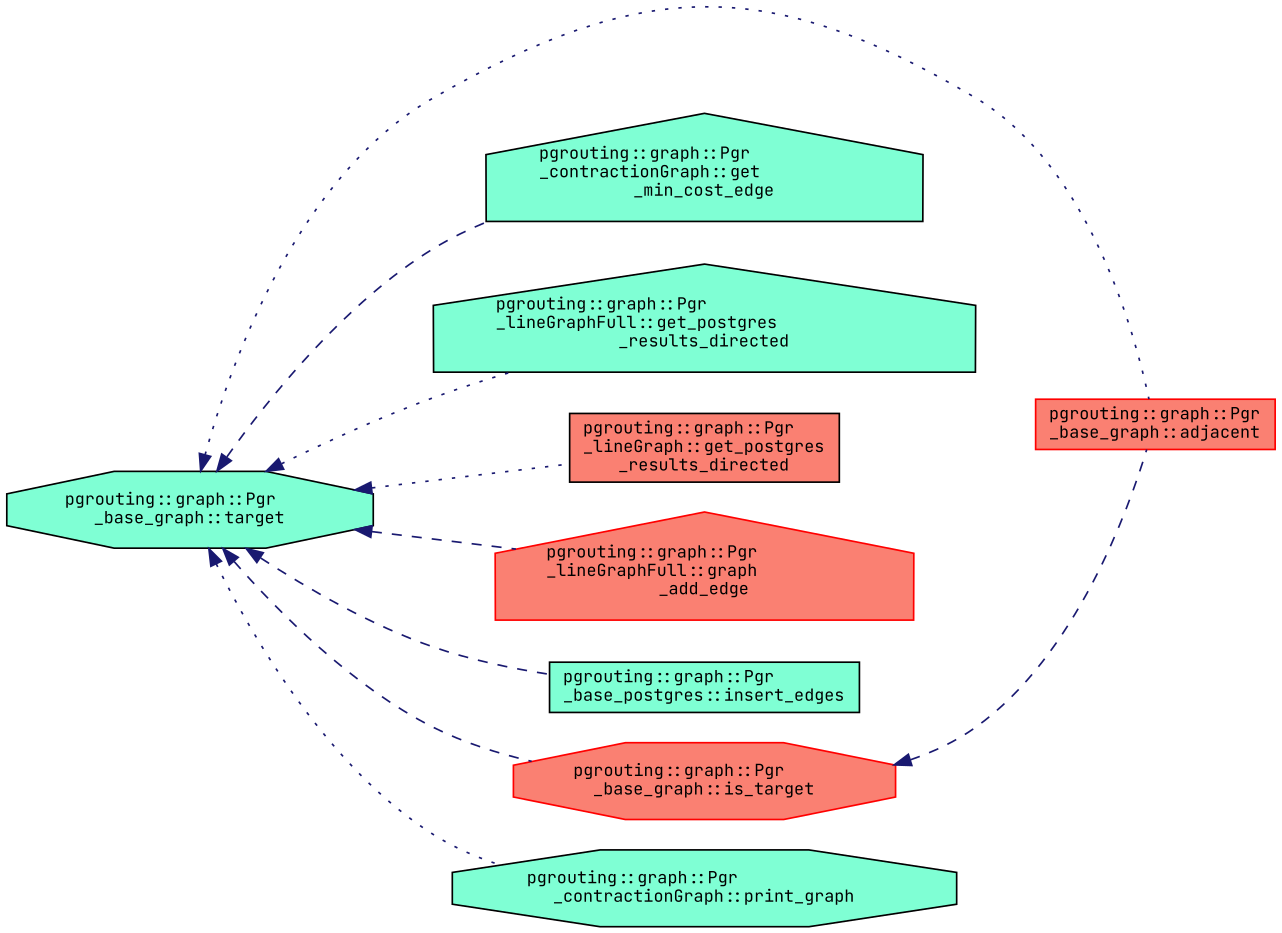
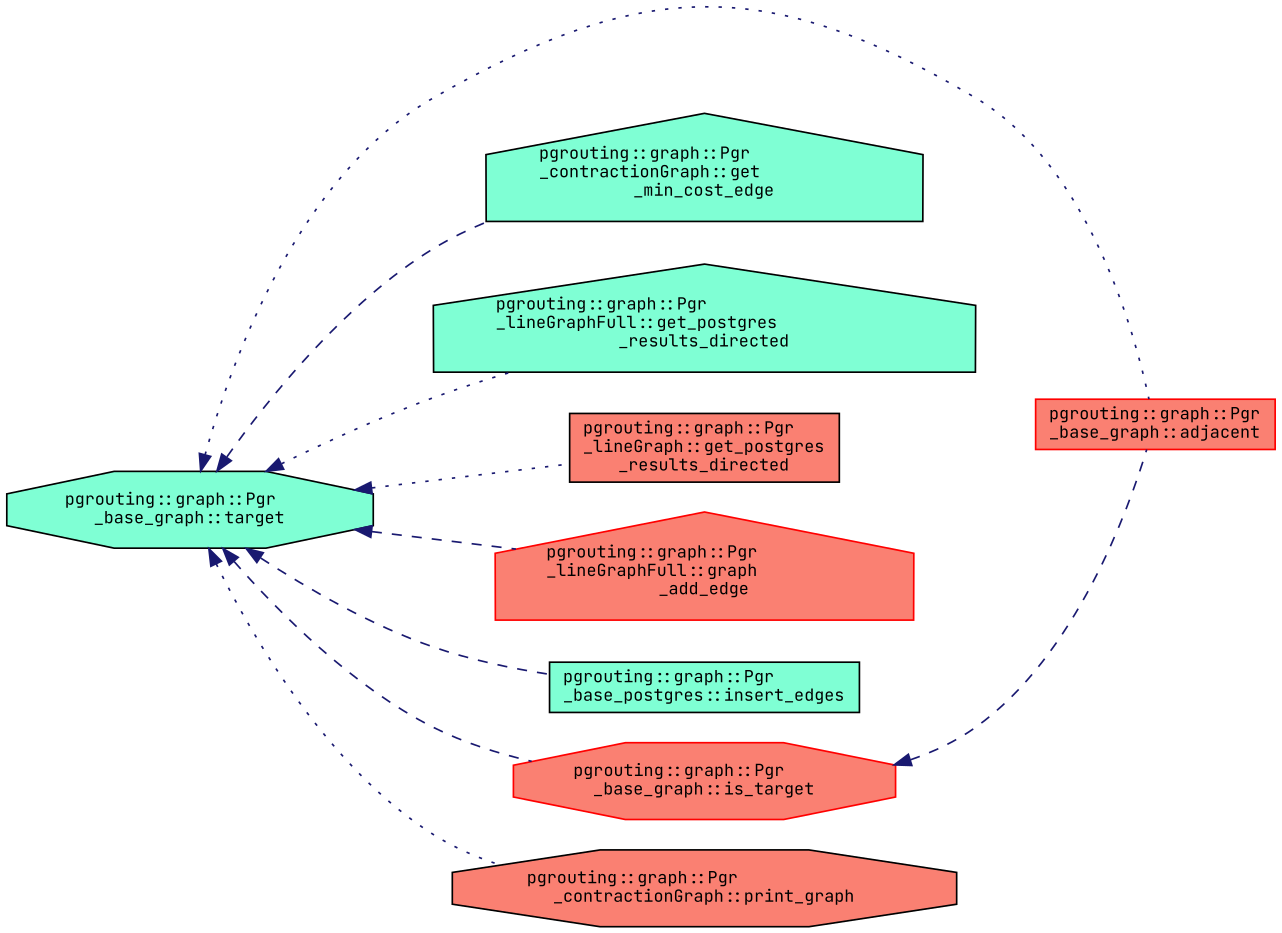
node "pgrouting::graph::Pgr _contractionGraph::print_graph": fillcolor aquamarine -> salmon
